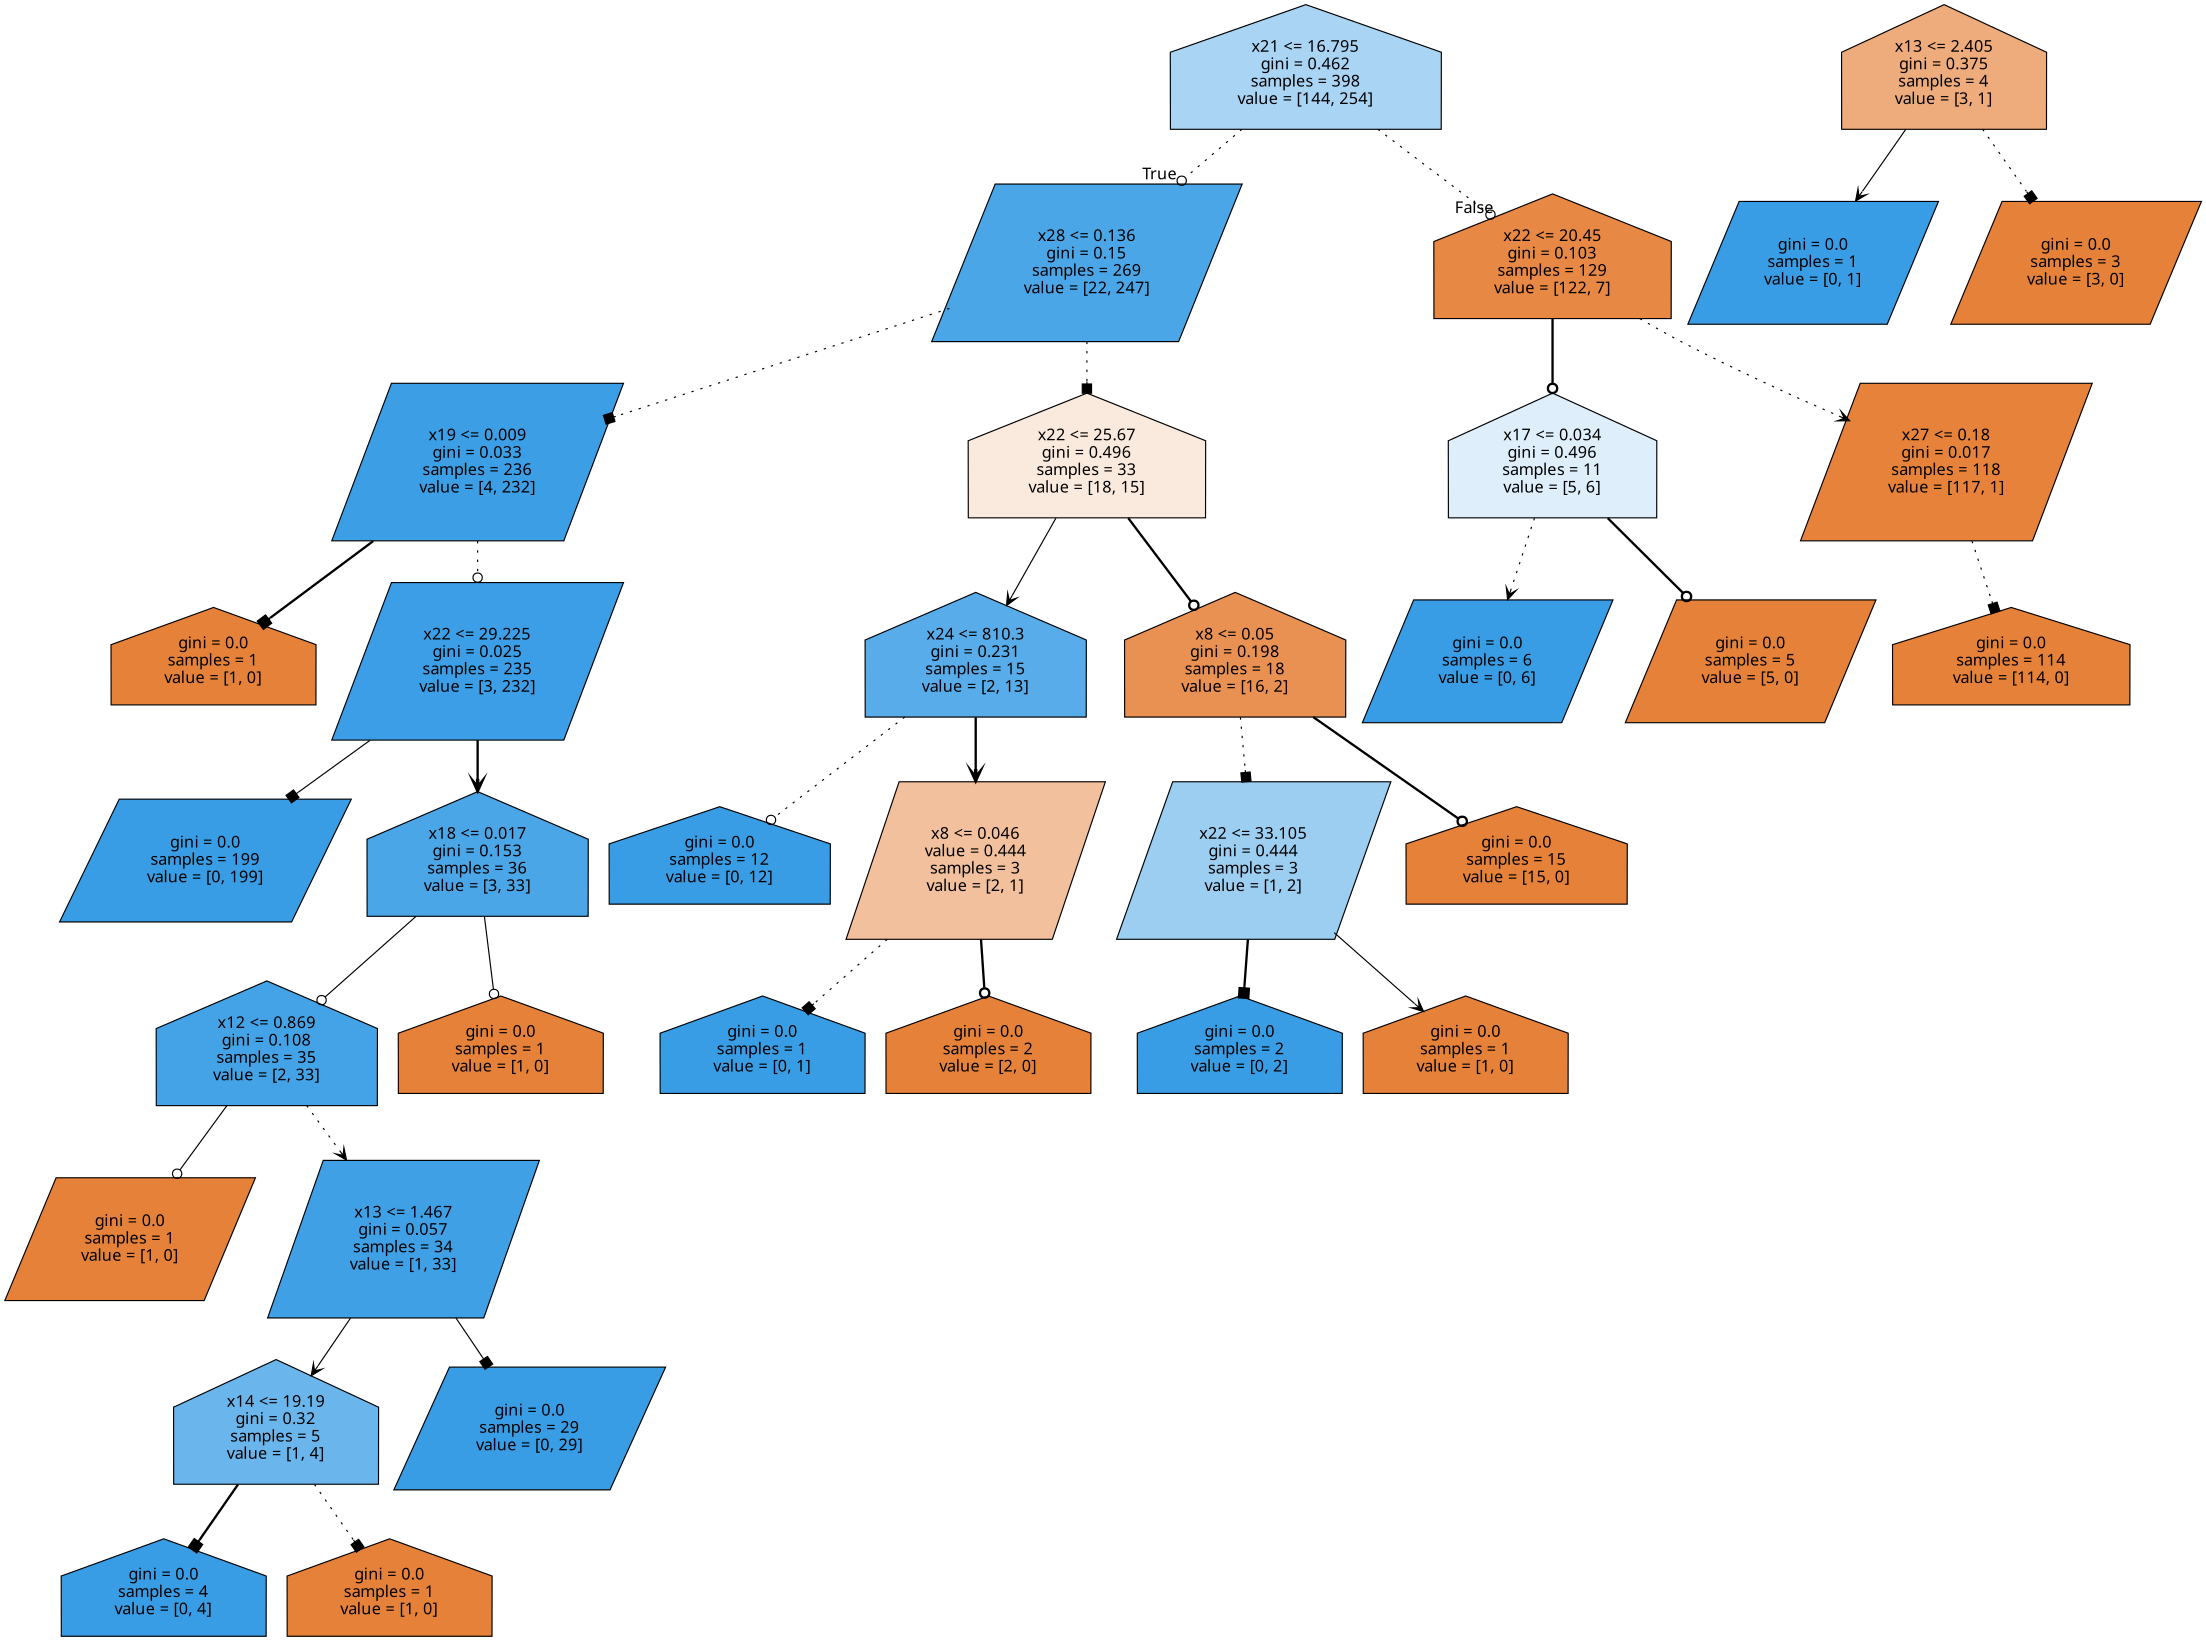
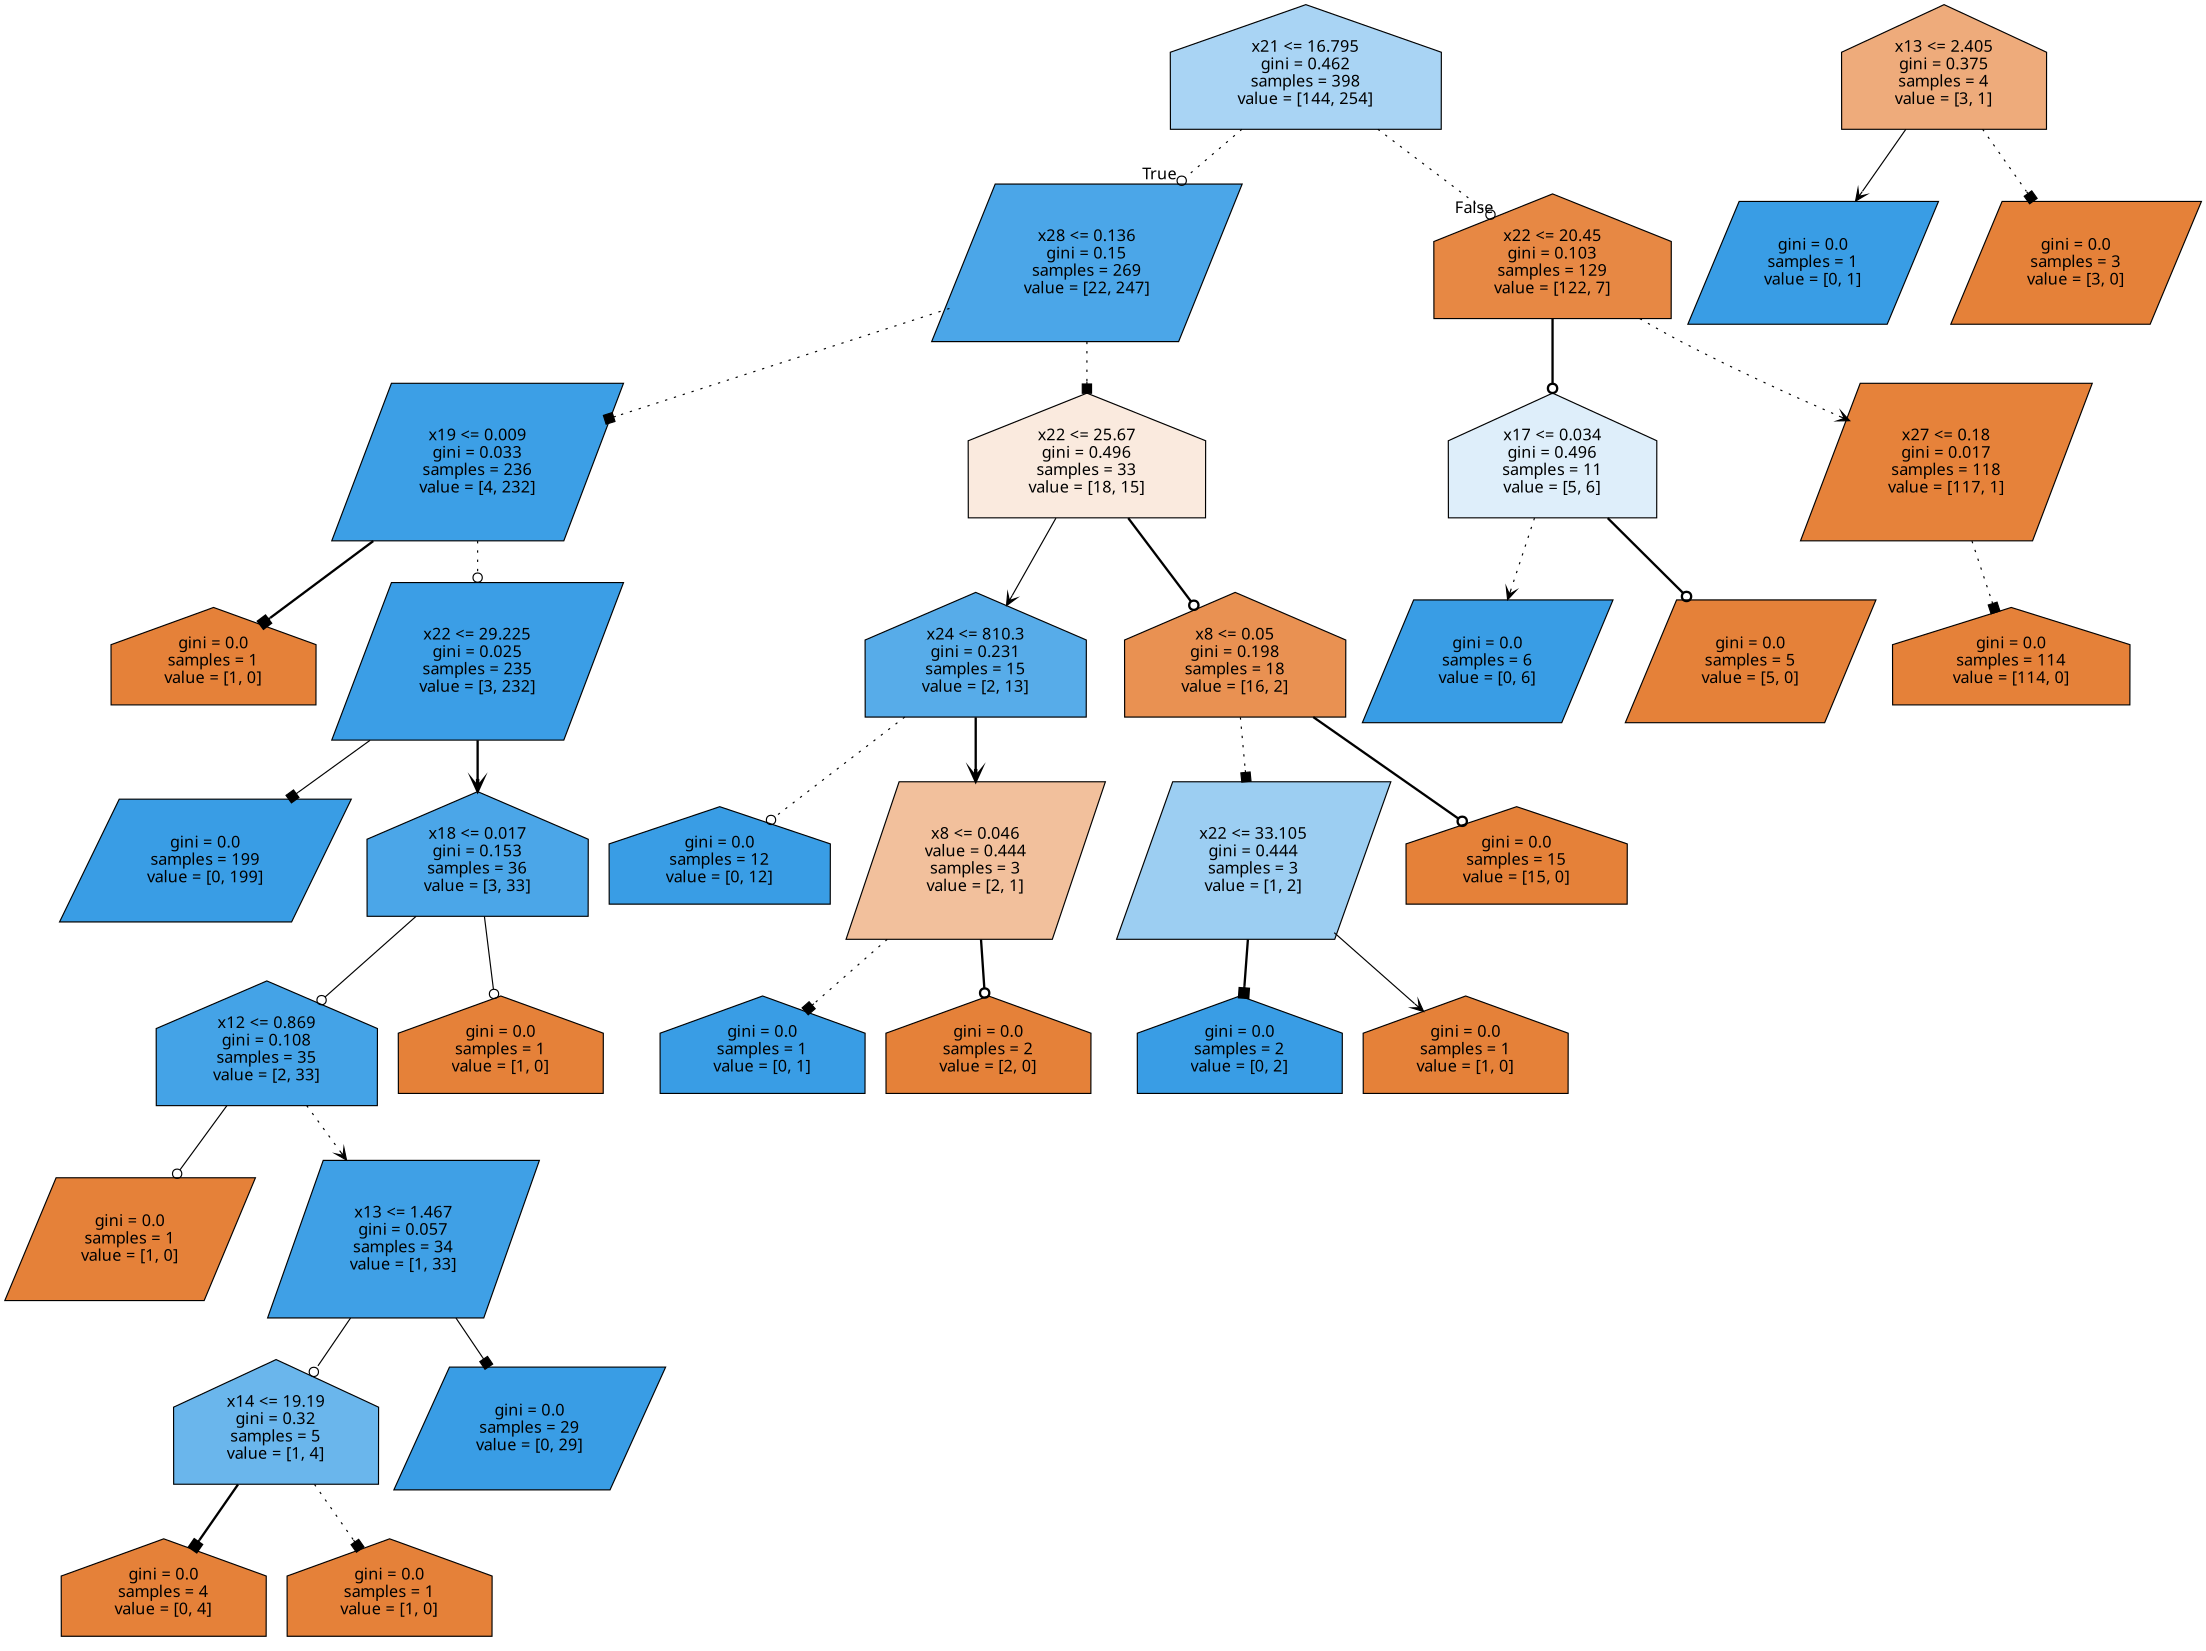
edge "x13 <= 1.467 gini = 0.057 samples = 34 value = [1, 33]" -> "x14 <= 19.19 gini = 0.32 samples = 5 value = [1, 4]": arrowhead vee -> odot
node "gini = 0.0 samples = 4 value = [0, 4]": fillcolor #399de5ff -> #e58139ff
